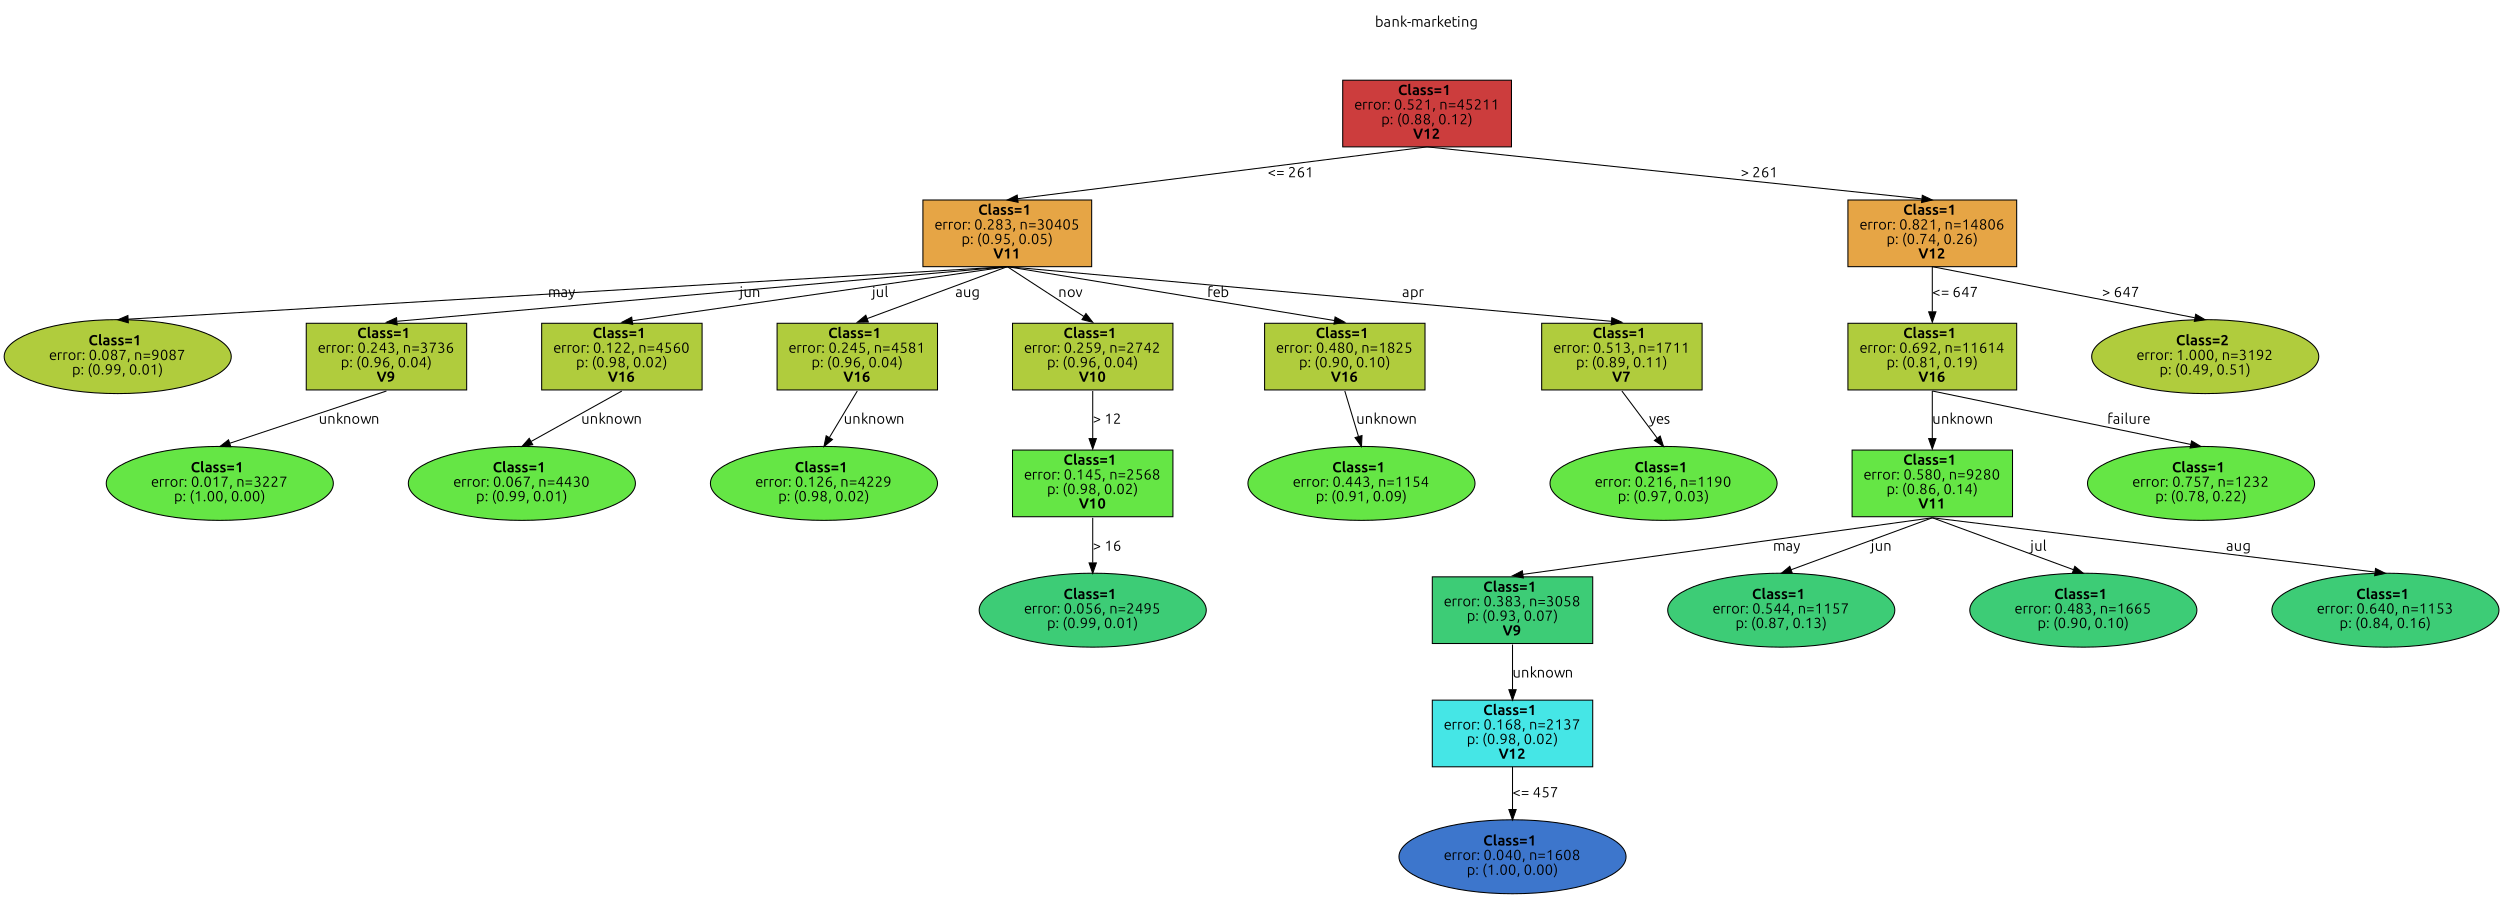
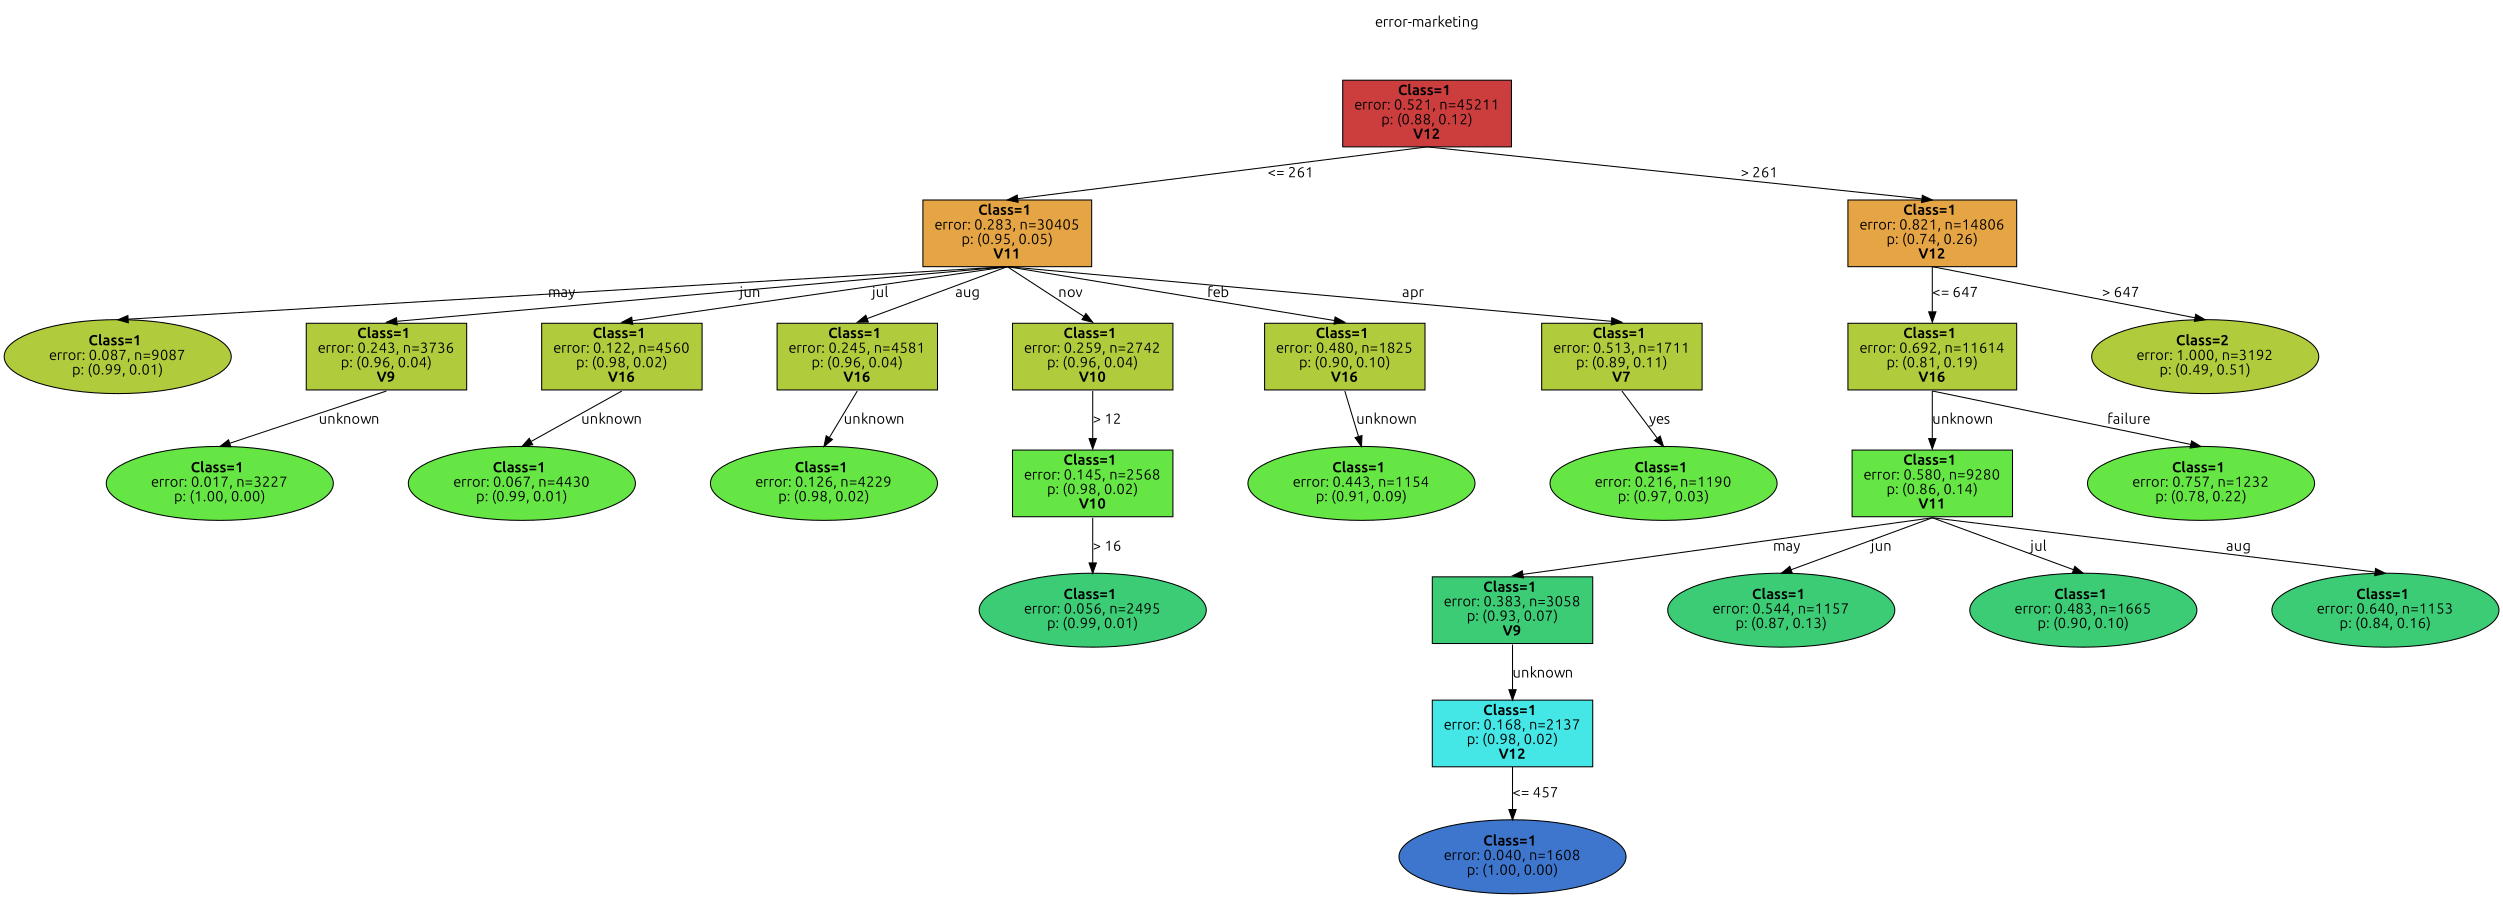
node "bank-marketing": label "bank-marketing" -> "error-marketing"
